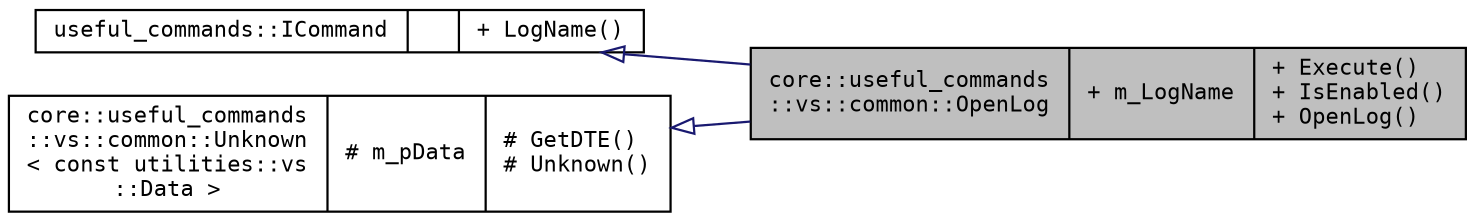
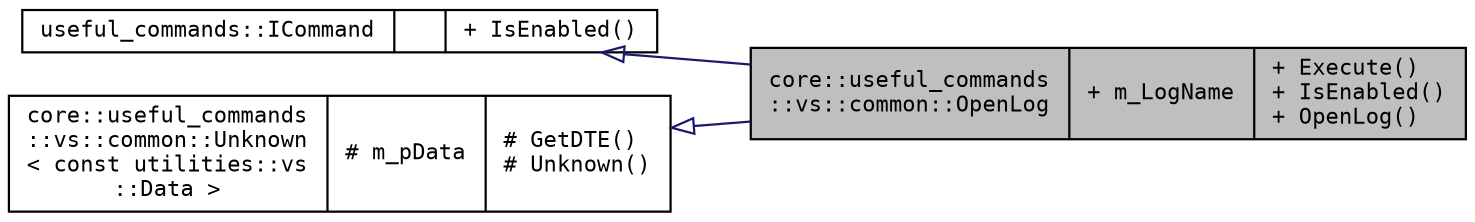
node "useful_commands::ICommand": text "+ LogName()" -> "+ IsEnabled()"
